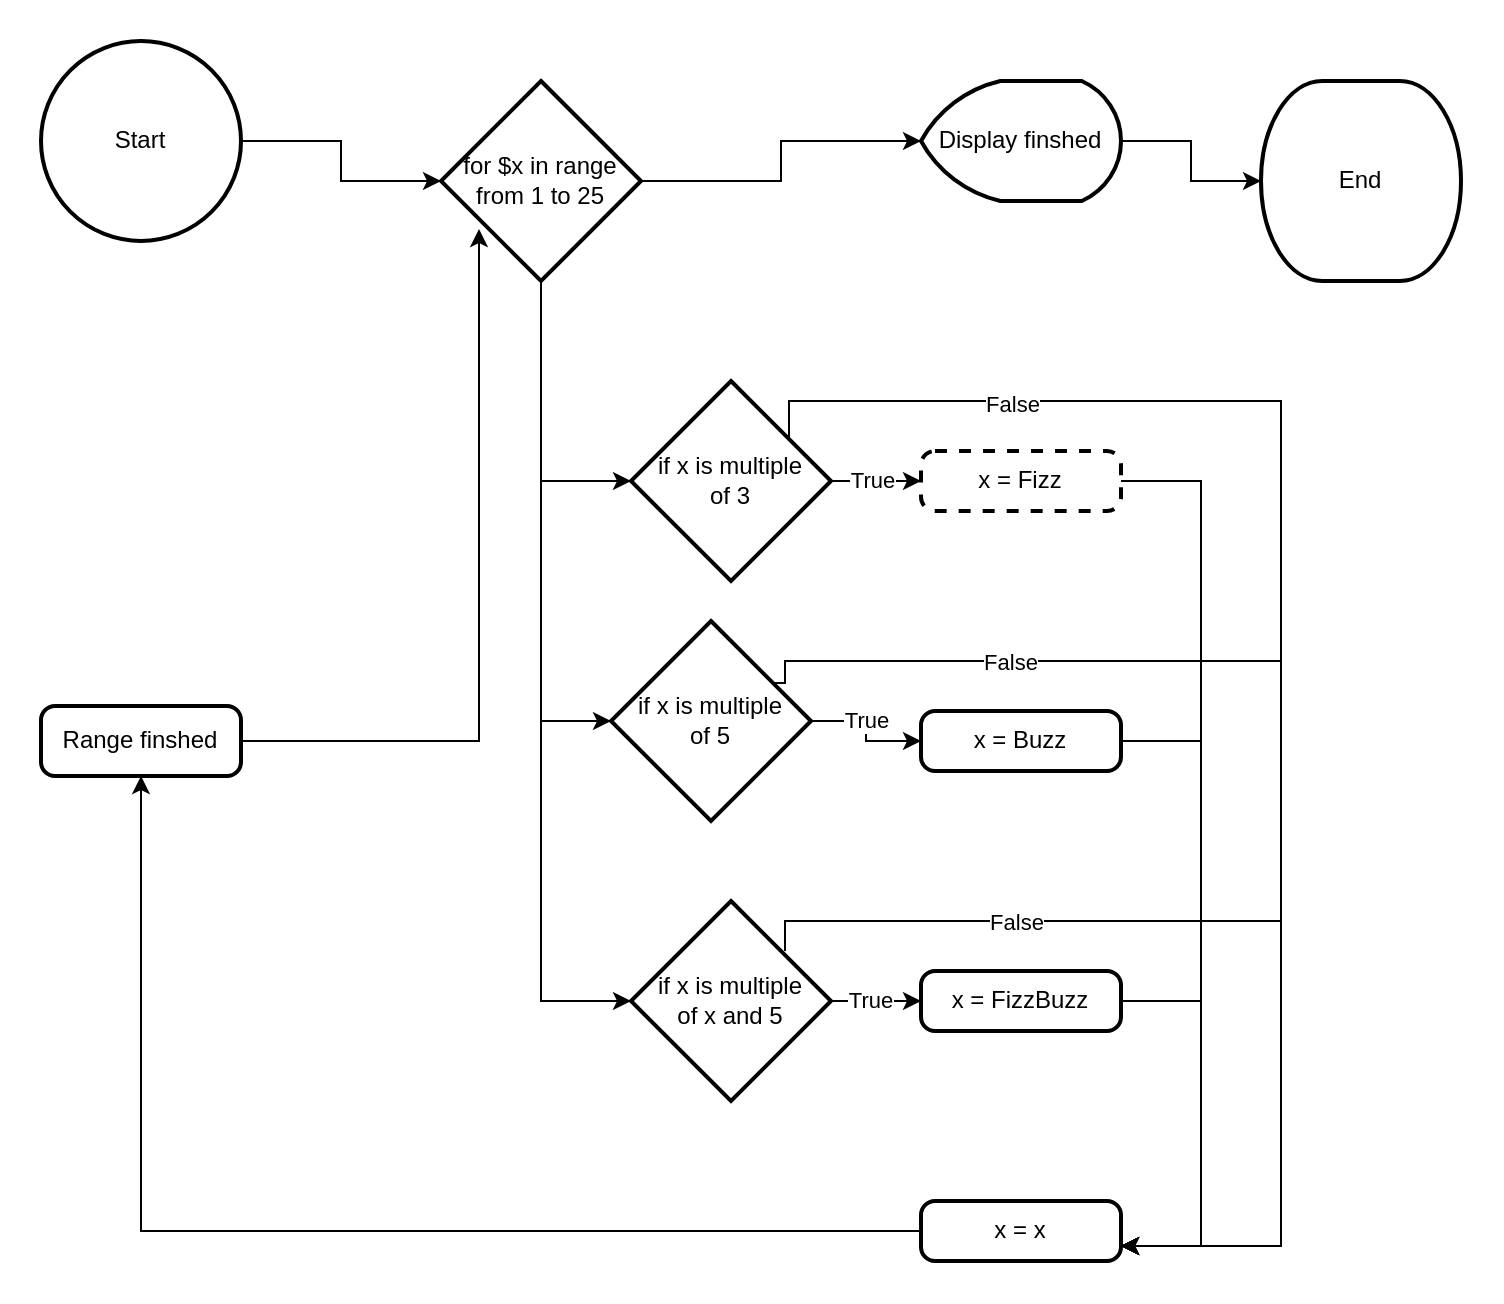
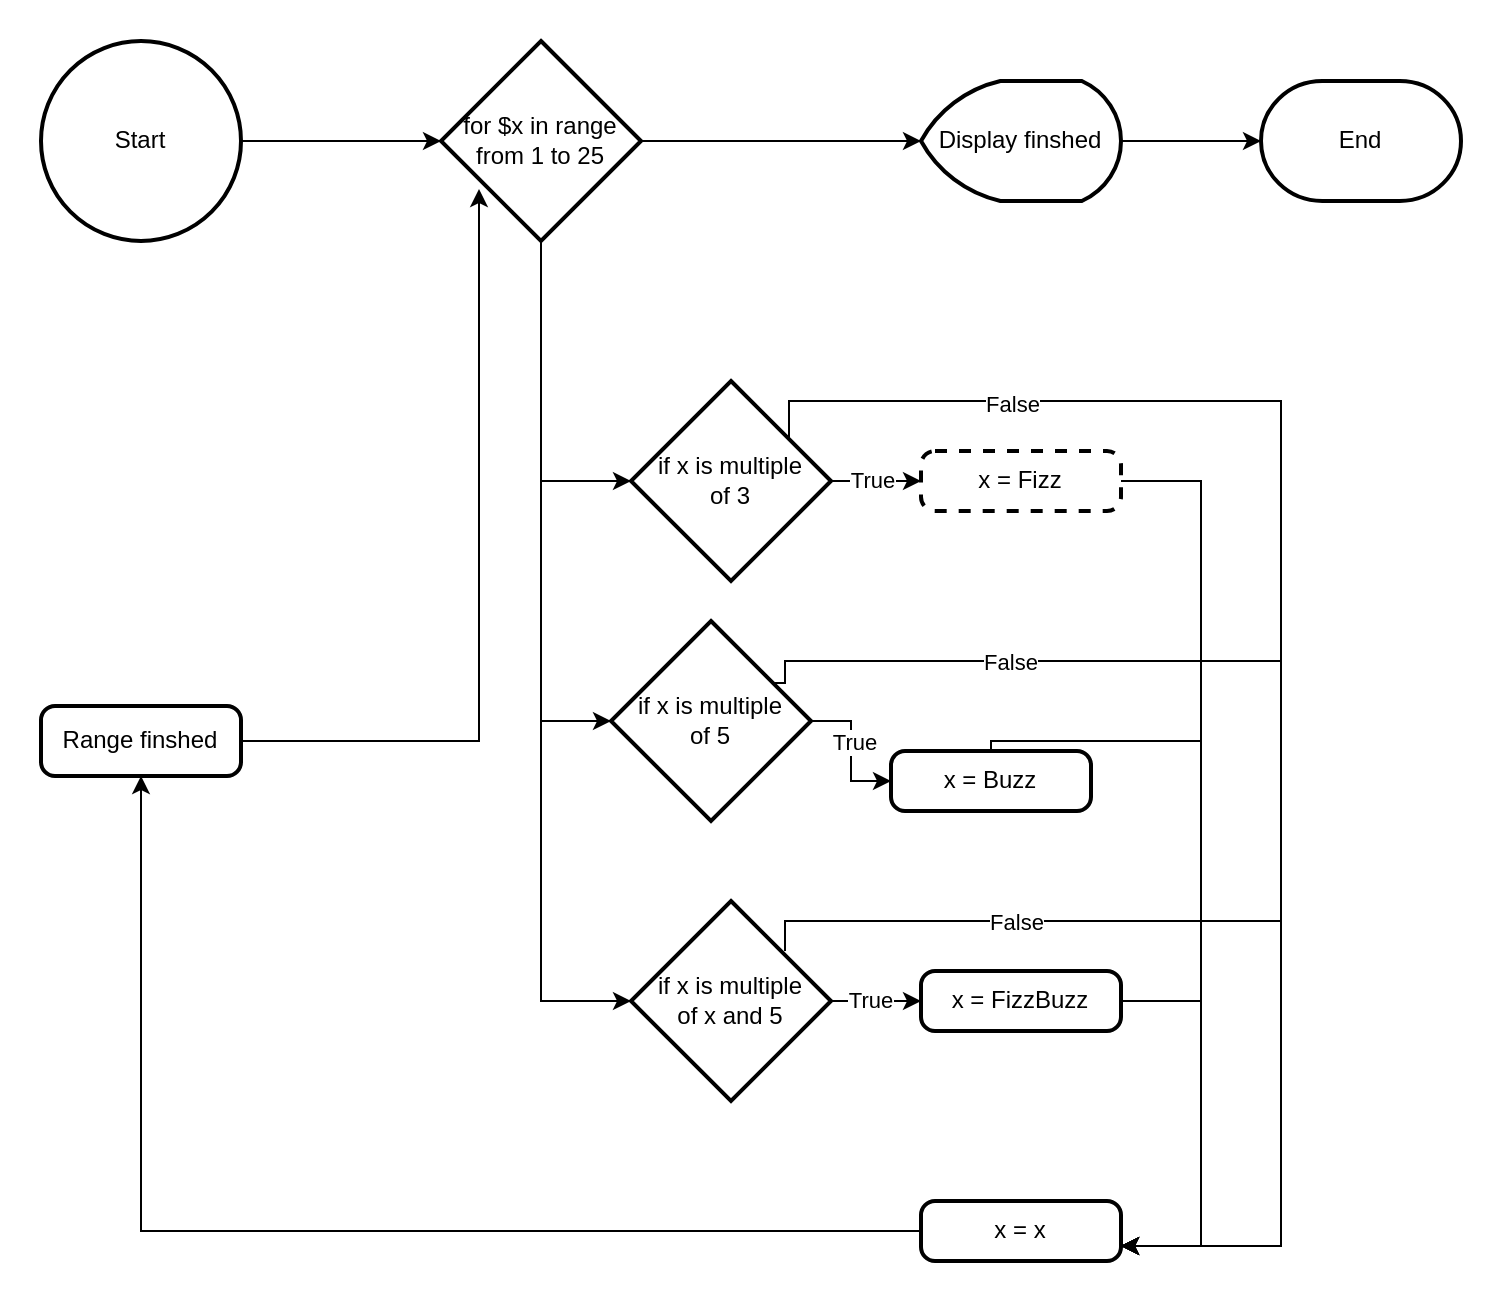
node "for $x in range from 1 to 25": moved (541, 181) -> (541, 141)
node "End": size 200x200 -> 200x120
node "x = Buzz": moved (1021, 741) -> (991, 781)
